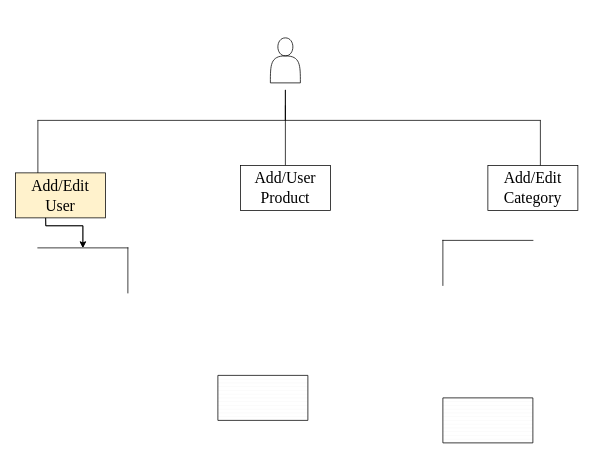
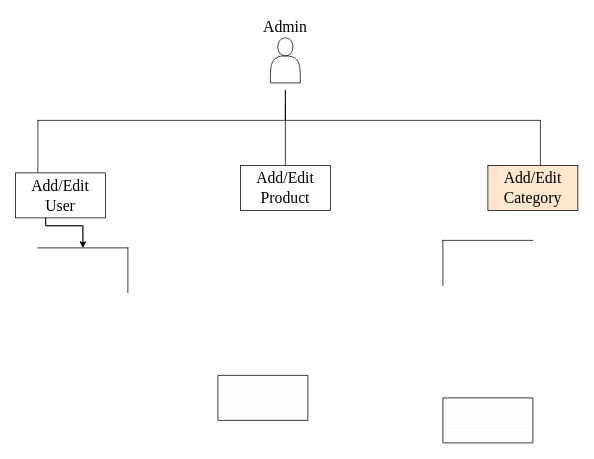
node "Admin": added
node "Add/User Product": label "Add/User Product" -> "Add/Edit Product"
node "Add/Edit Category": fillcolor #ffffff -> #ffe6cc
node "Add/Edit User": fillcolor #fff2cc -> #ffffff
